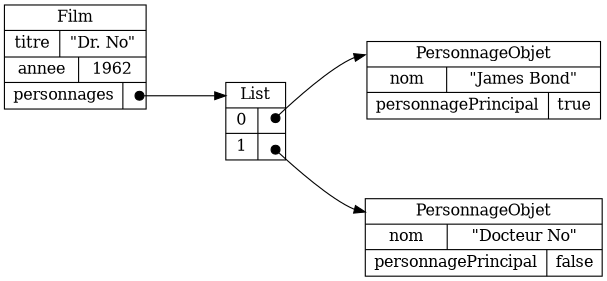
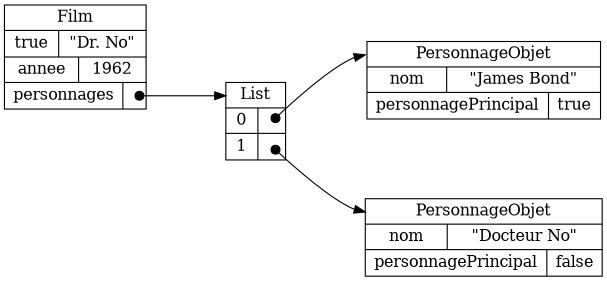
node "Film": text "titre" -> "true"
